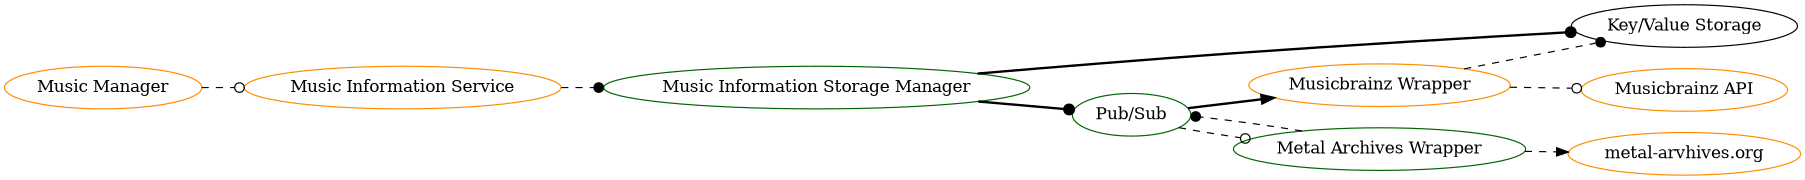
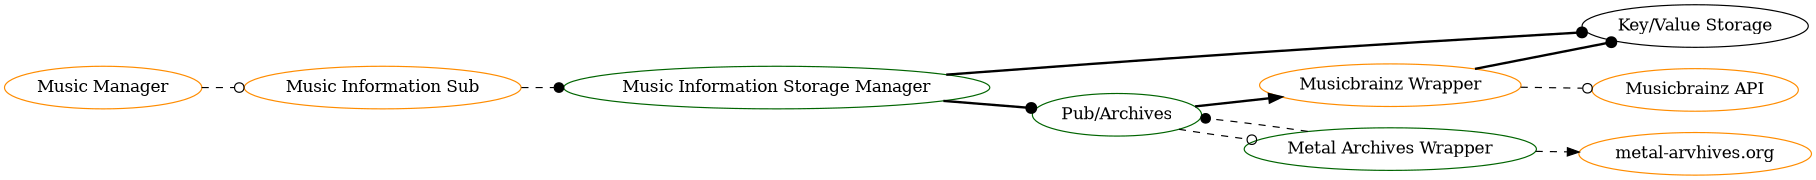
edge "Musicbrainz Wrapper" -> "Key/Value Storage": style dashed -> bold
node "Music Information Service": label "Music Information Service" -> "Music Information Sub"
node "Pub/Sub": label "Pub/Sub" -> "Pub/Archives"
